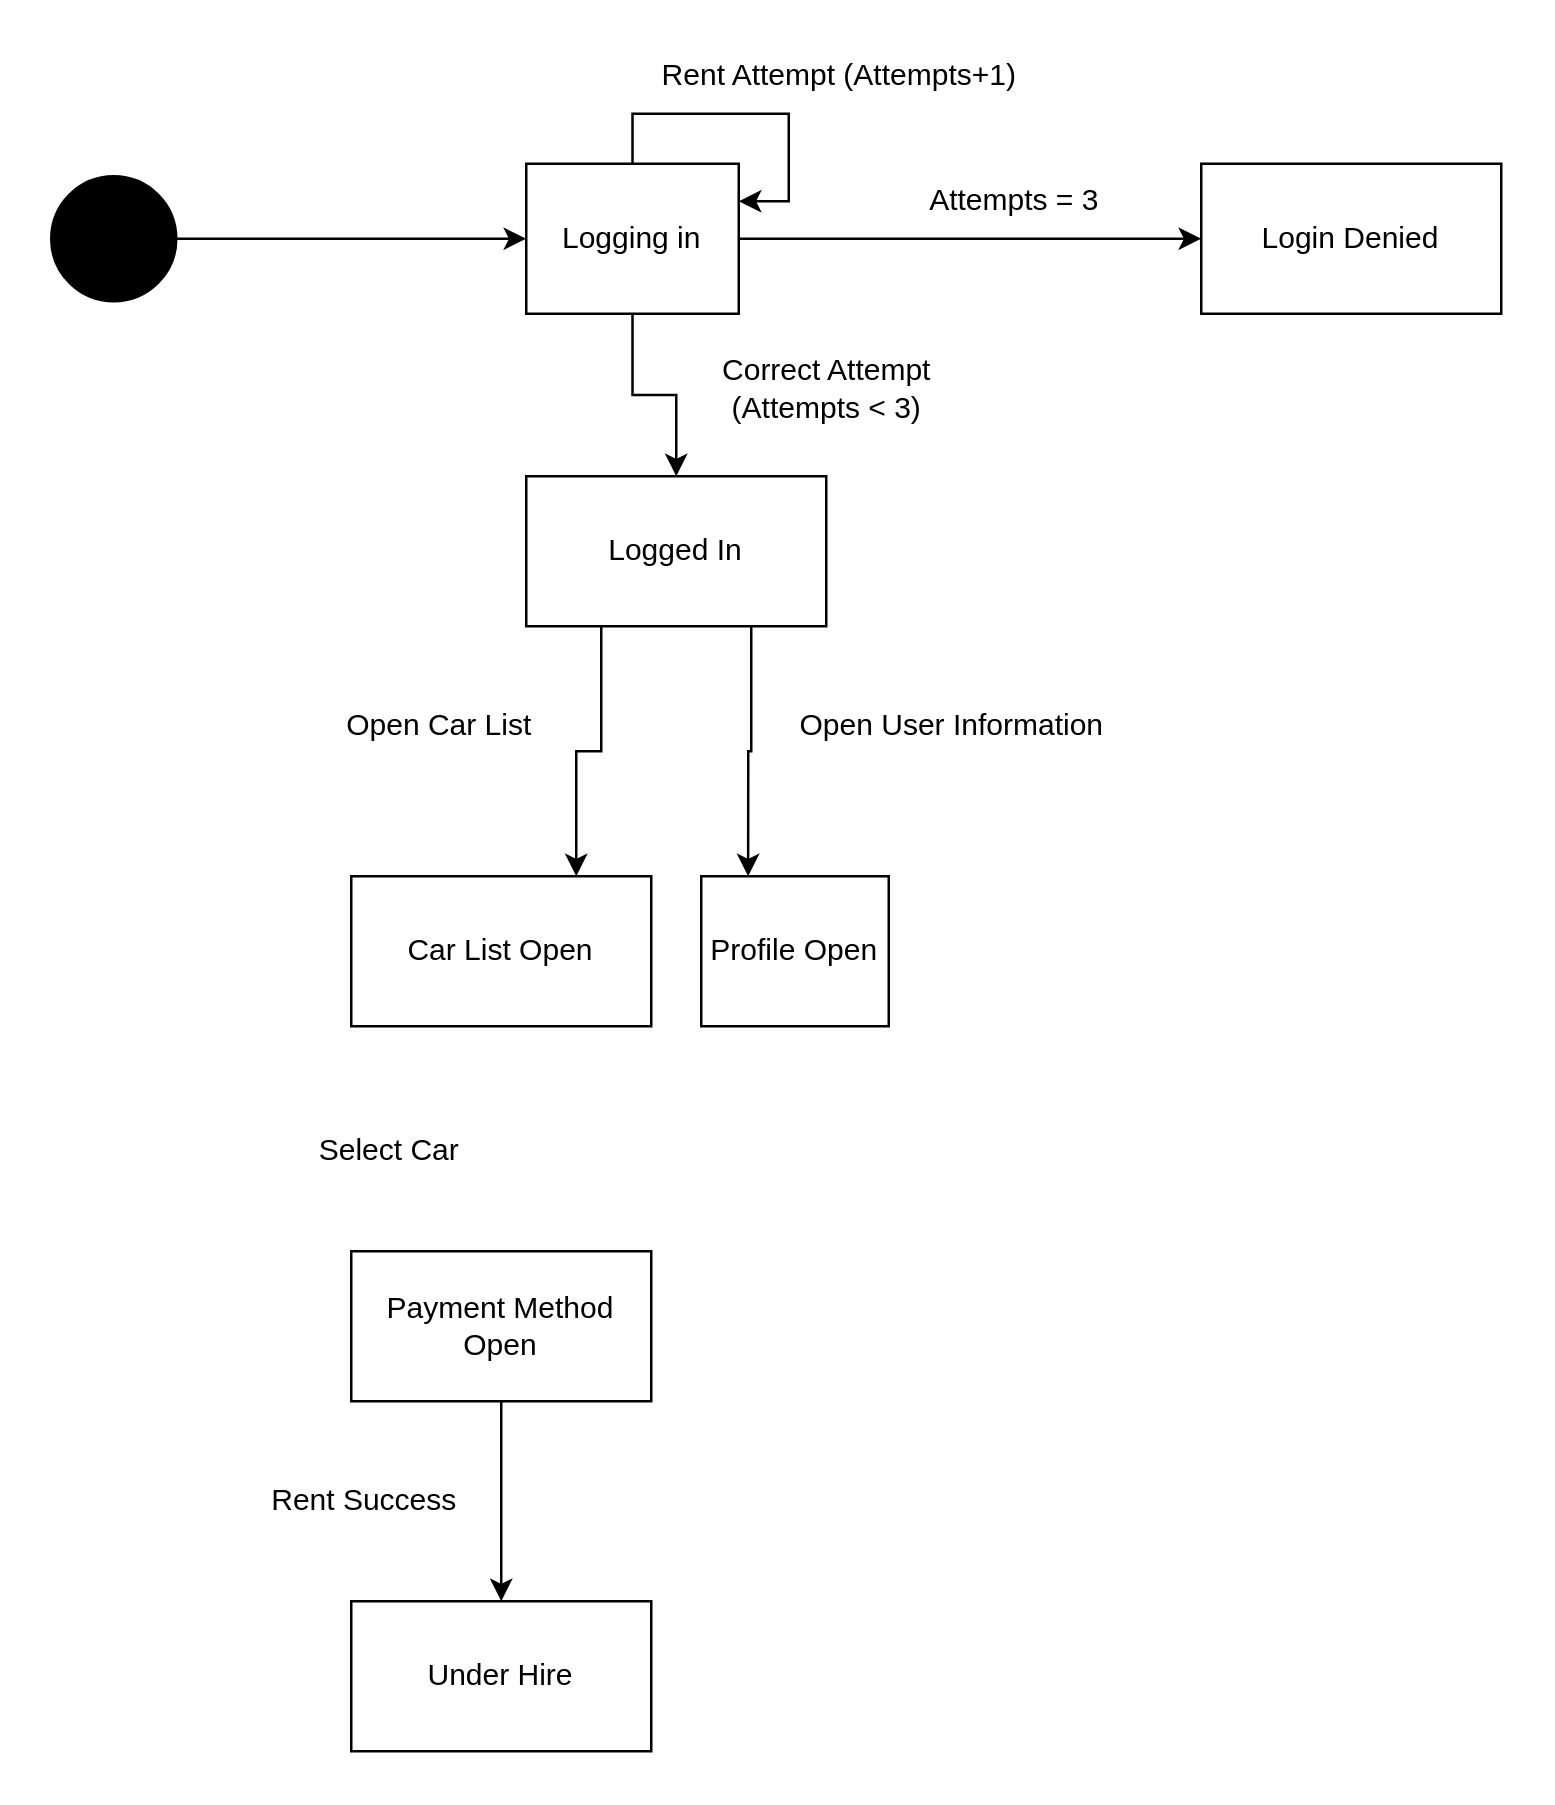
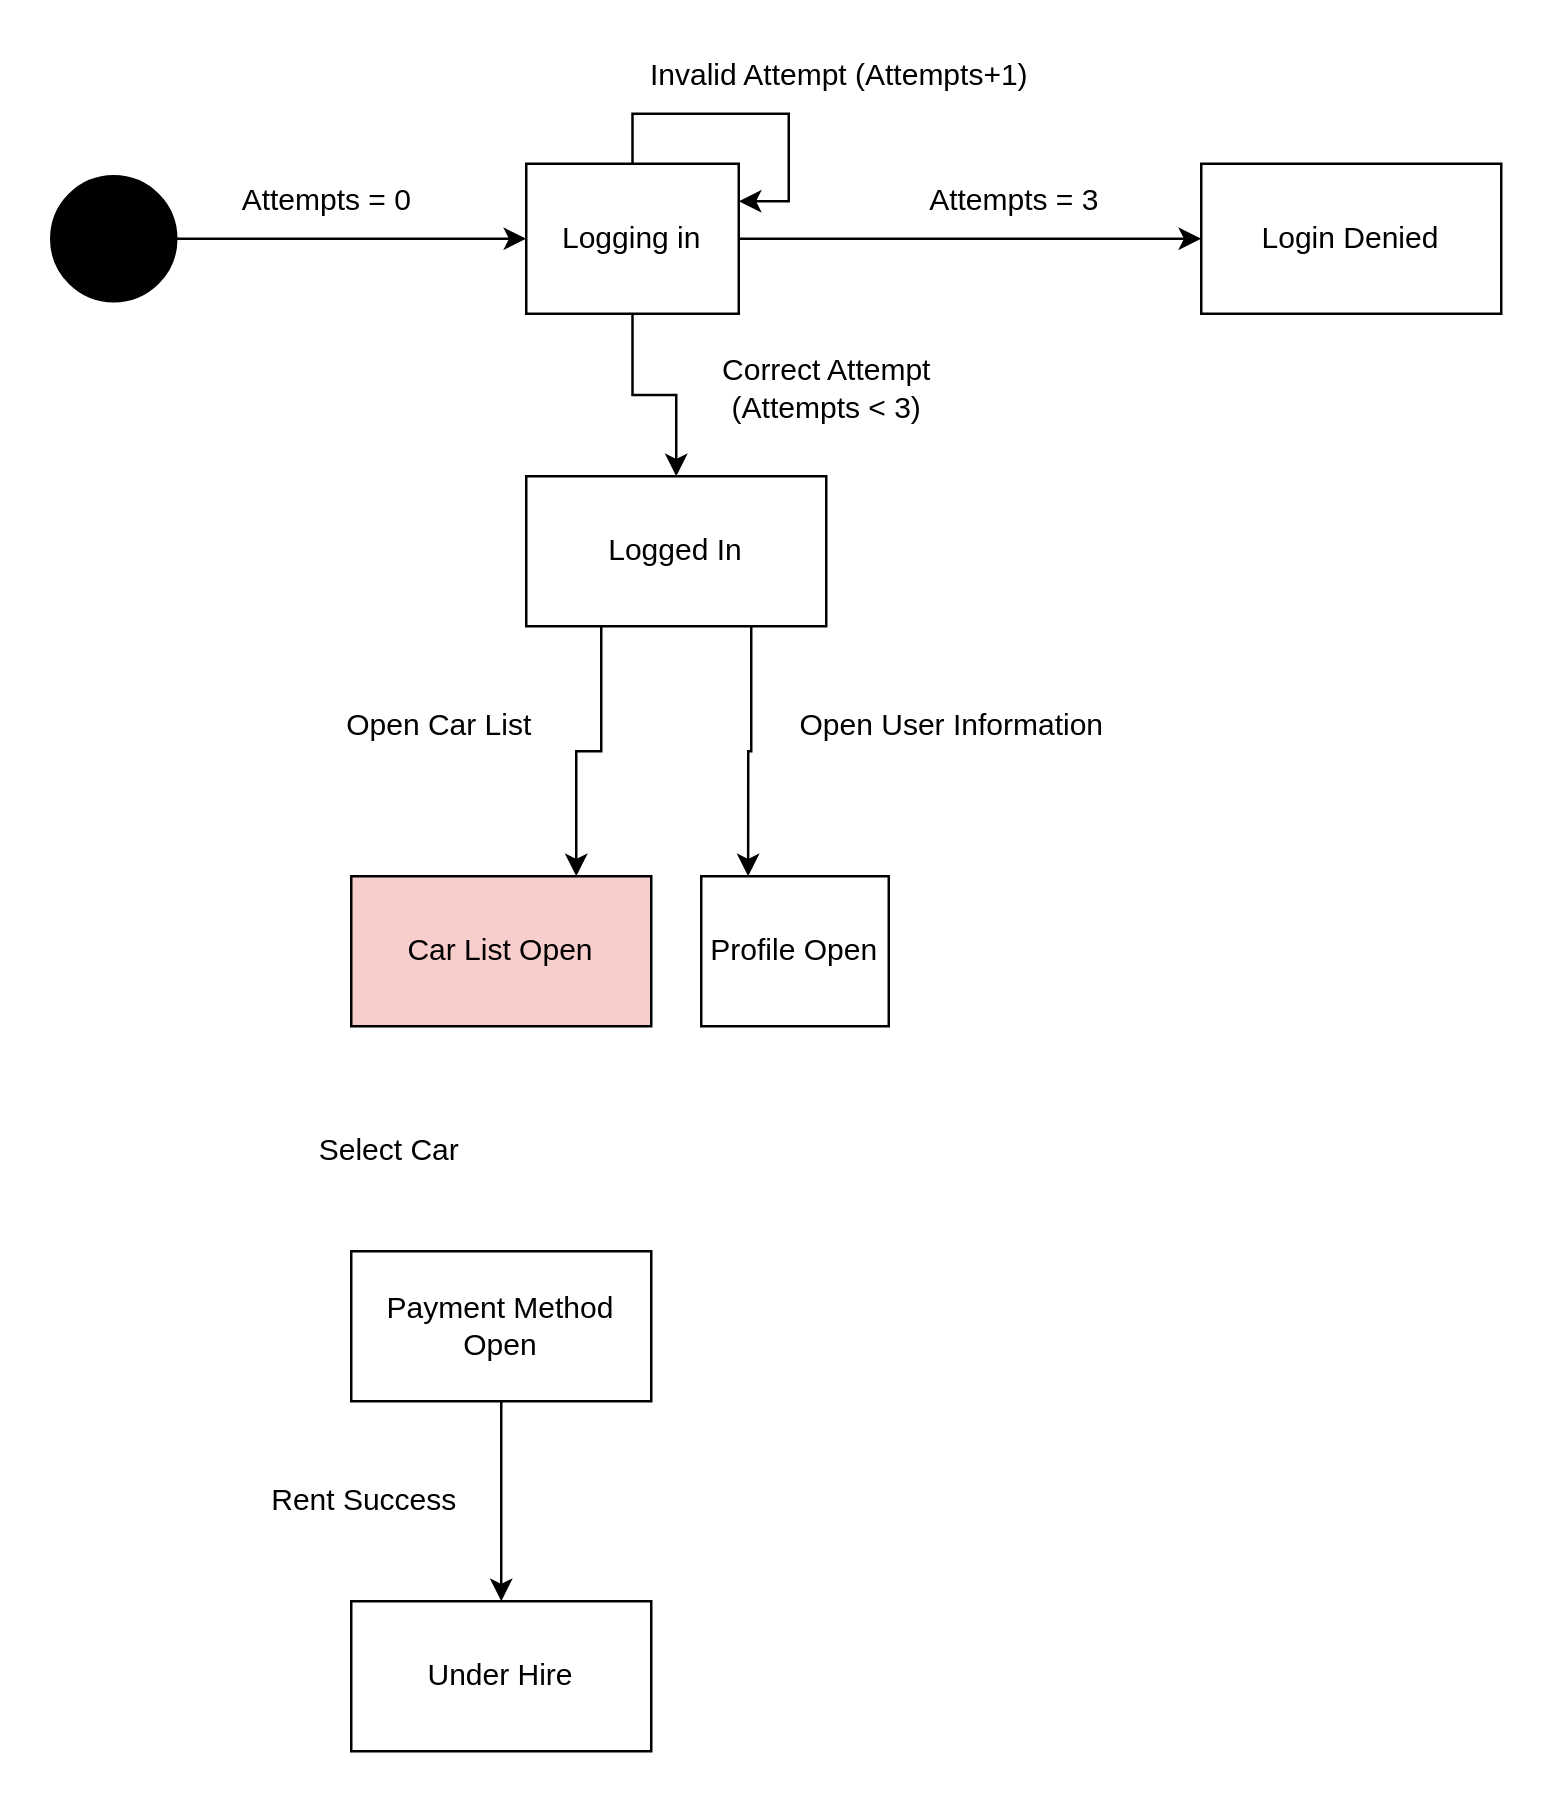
node "Rent Attempt (Attempts+1)": label "Rent Attempt (Attempts+1)" -> "Invalid Attempt (Attempts+1)"
node "Attempts = 0": added
node "Car List Open": fillcolor #ffffff -> #f8cecc
